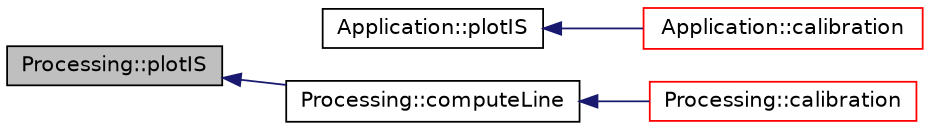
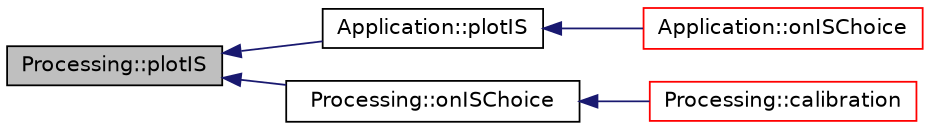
node "Application::calibration": label "Application::calibration" -> "Application::onISChoice"
edge "Application::plotIS" -> "Processing::plotIS": added
node "Processing::computeLine": label "Processing::computeLine" -> "Processing::onISChoice"
